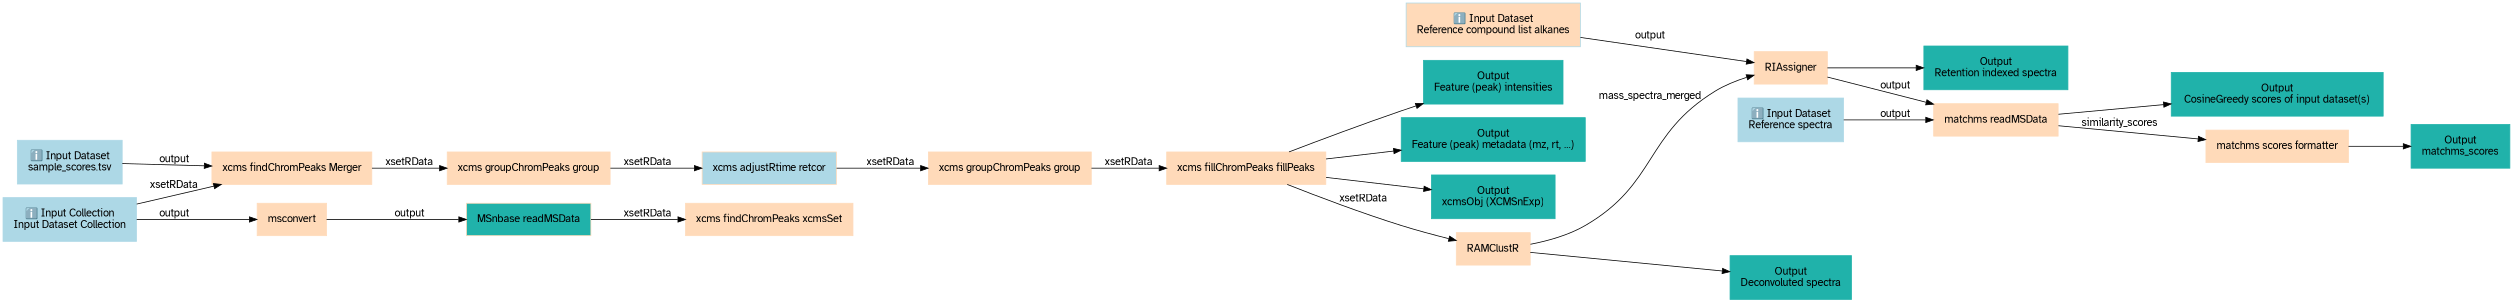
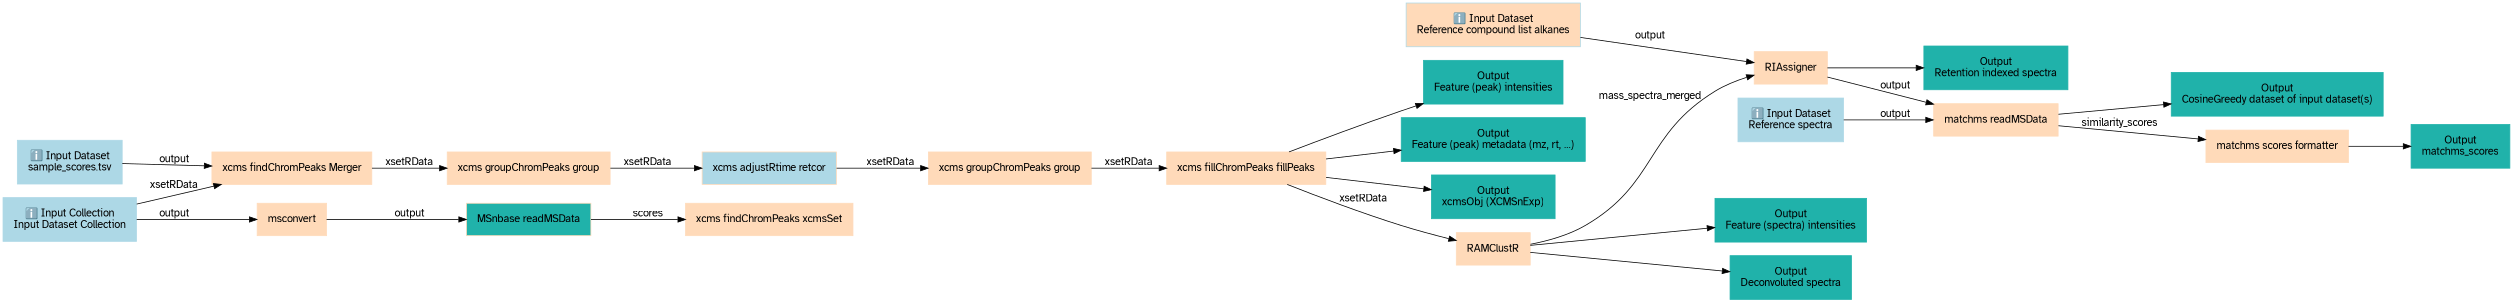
node "Output CosineGreedy scores of input dataset(s)": label "Output CosineGreedy scores of input dataset(s)" -> "Output CosineGreedy dataset of input dataset(s)"
edge "MSnbase readMSData" -> "xcms findChromPeaks xcmsSet": label "xsetRData" -> "scores"
node "Output Feature (spectra) intensities": added
